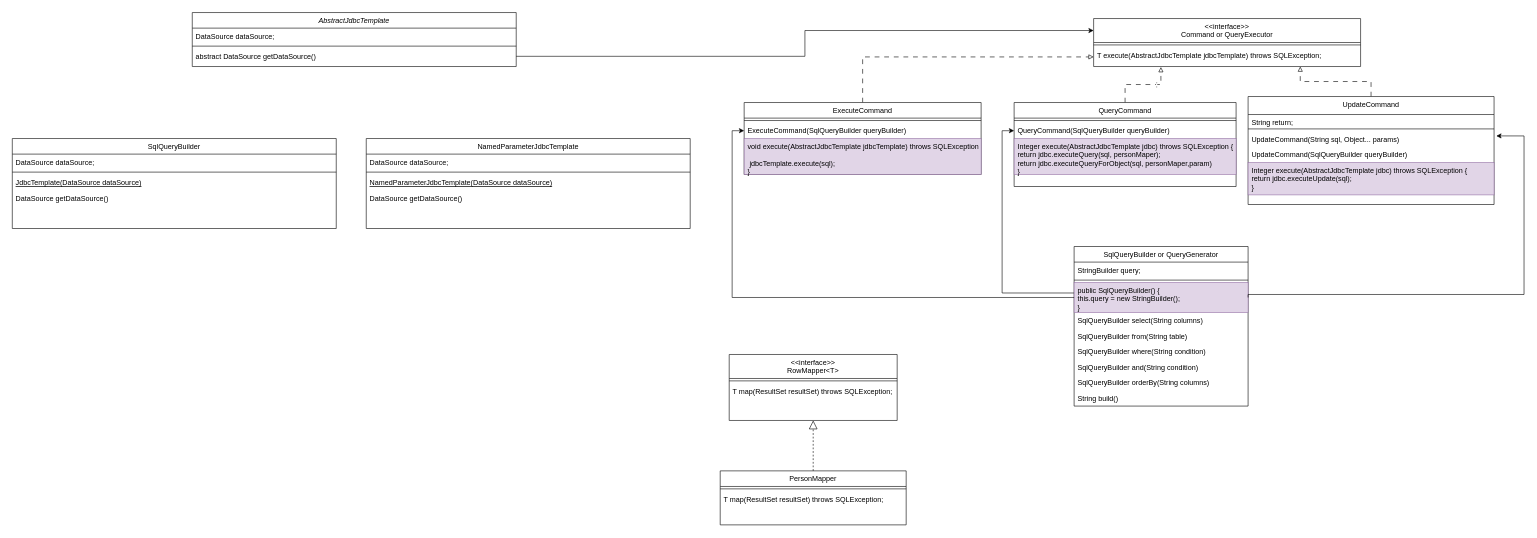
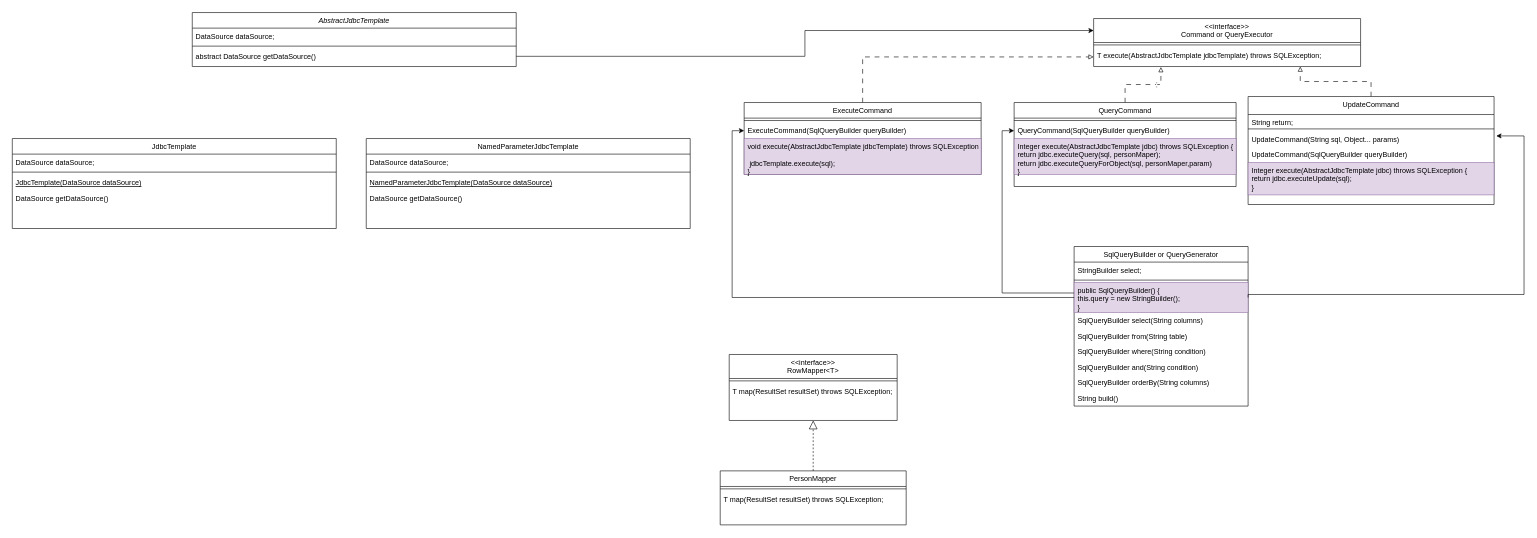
node "SqlQueryBuilder": label "SqlQueryBuilder" -> "JdbcTemplate"
node "StringBuilder query;": label "StringBuilder query;" -> "StringBuilder select;"
